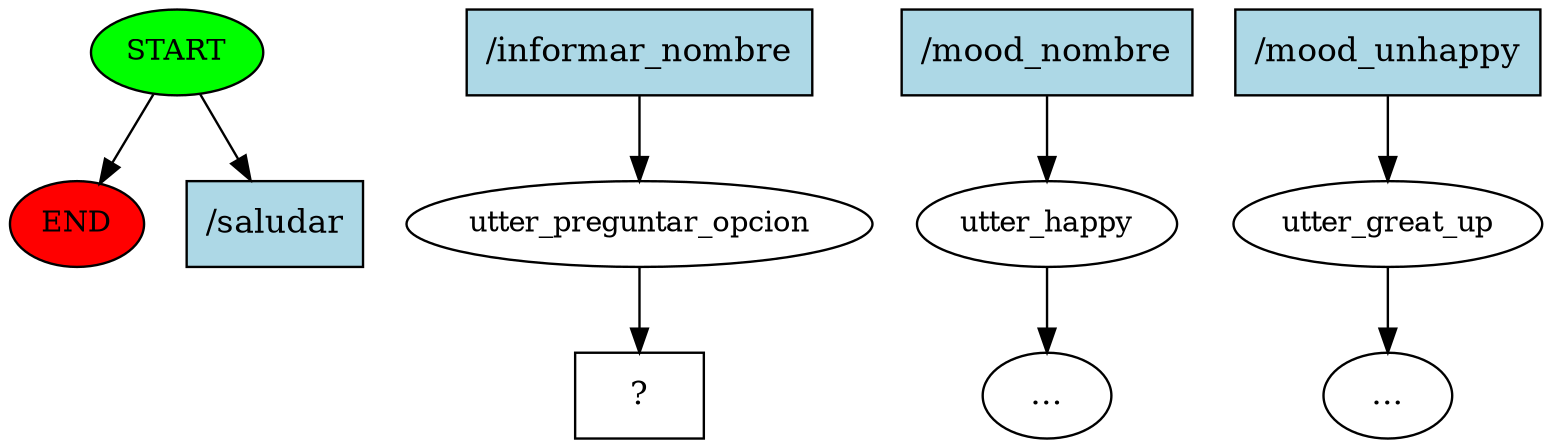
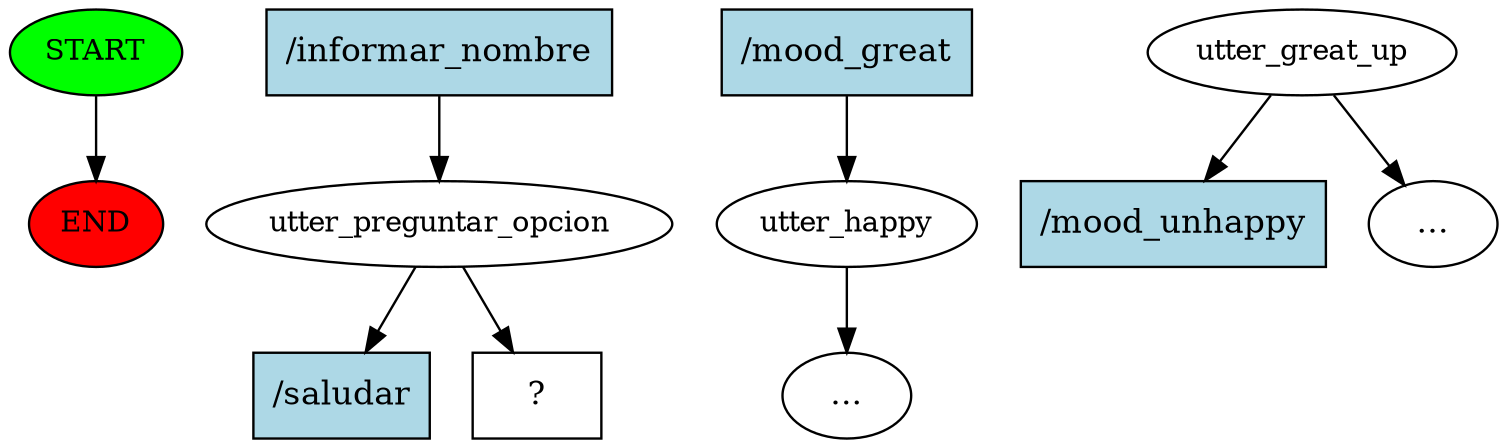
node "/mood_nombre": label "/mood_nombre" -> "/mood_great"
edge "START" -> "/saludar": now "utter_preguntar_opcion" -> "/saludar"
edge "/mood_unhappy" -> "utter_great_up": reversed
